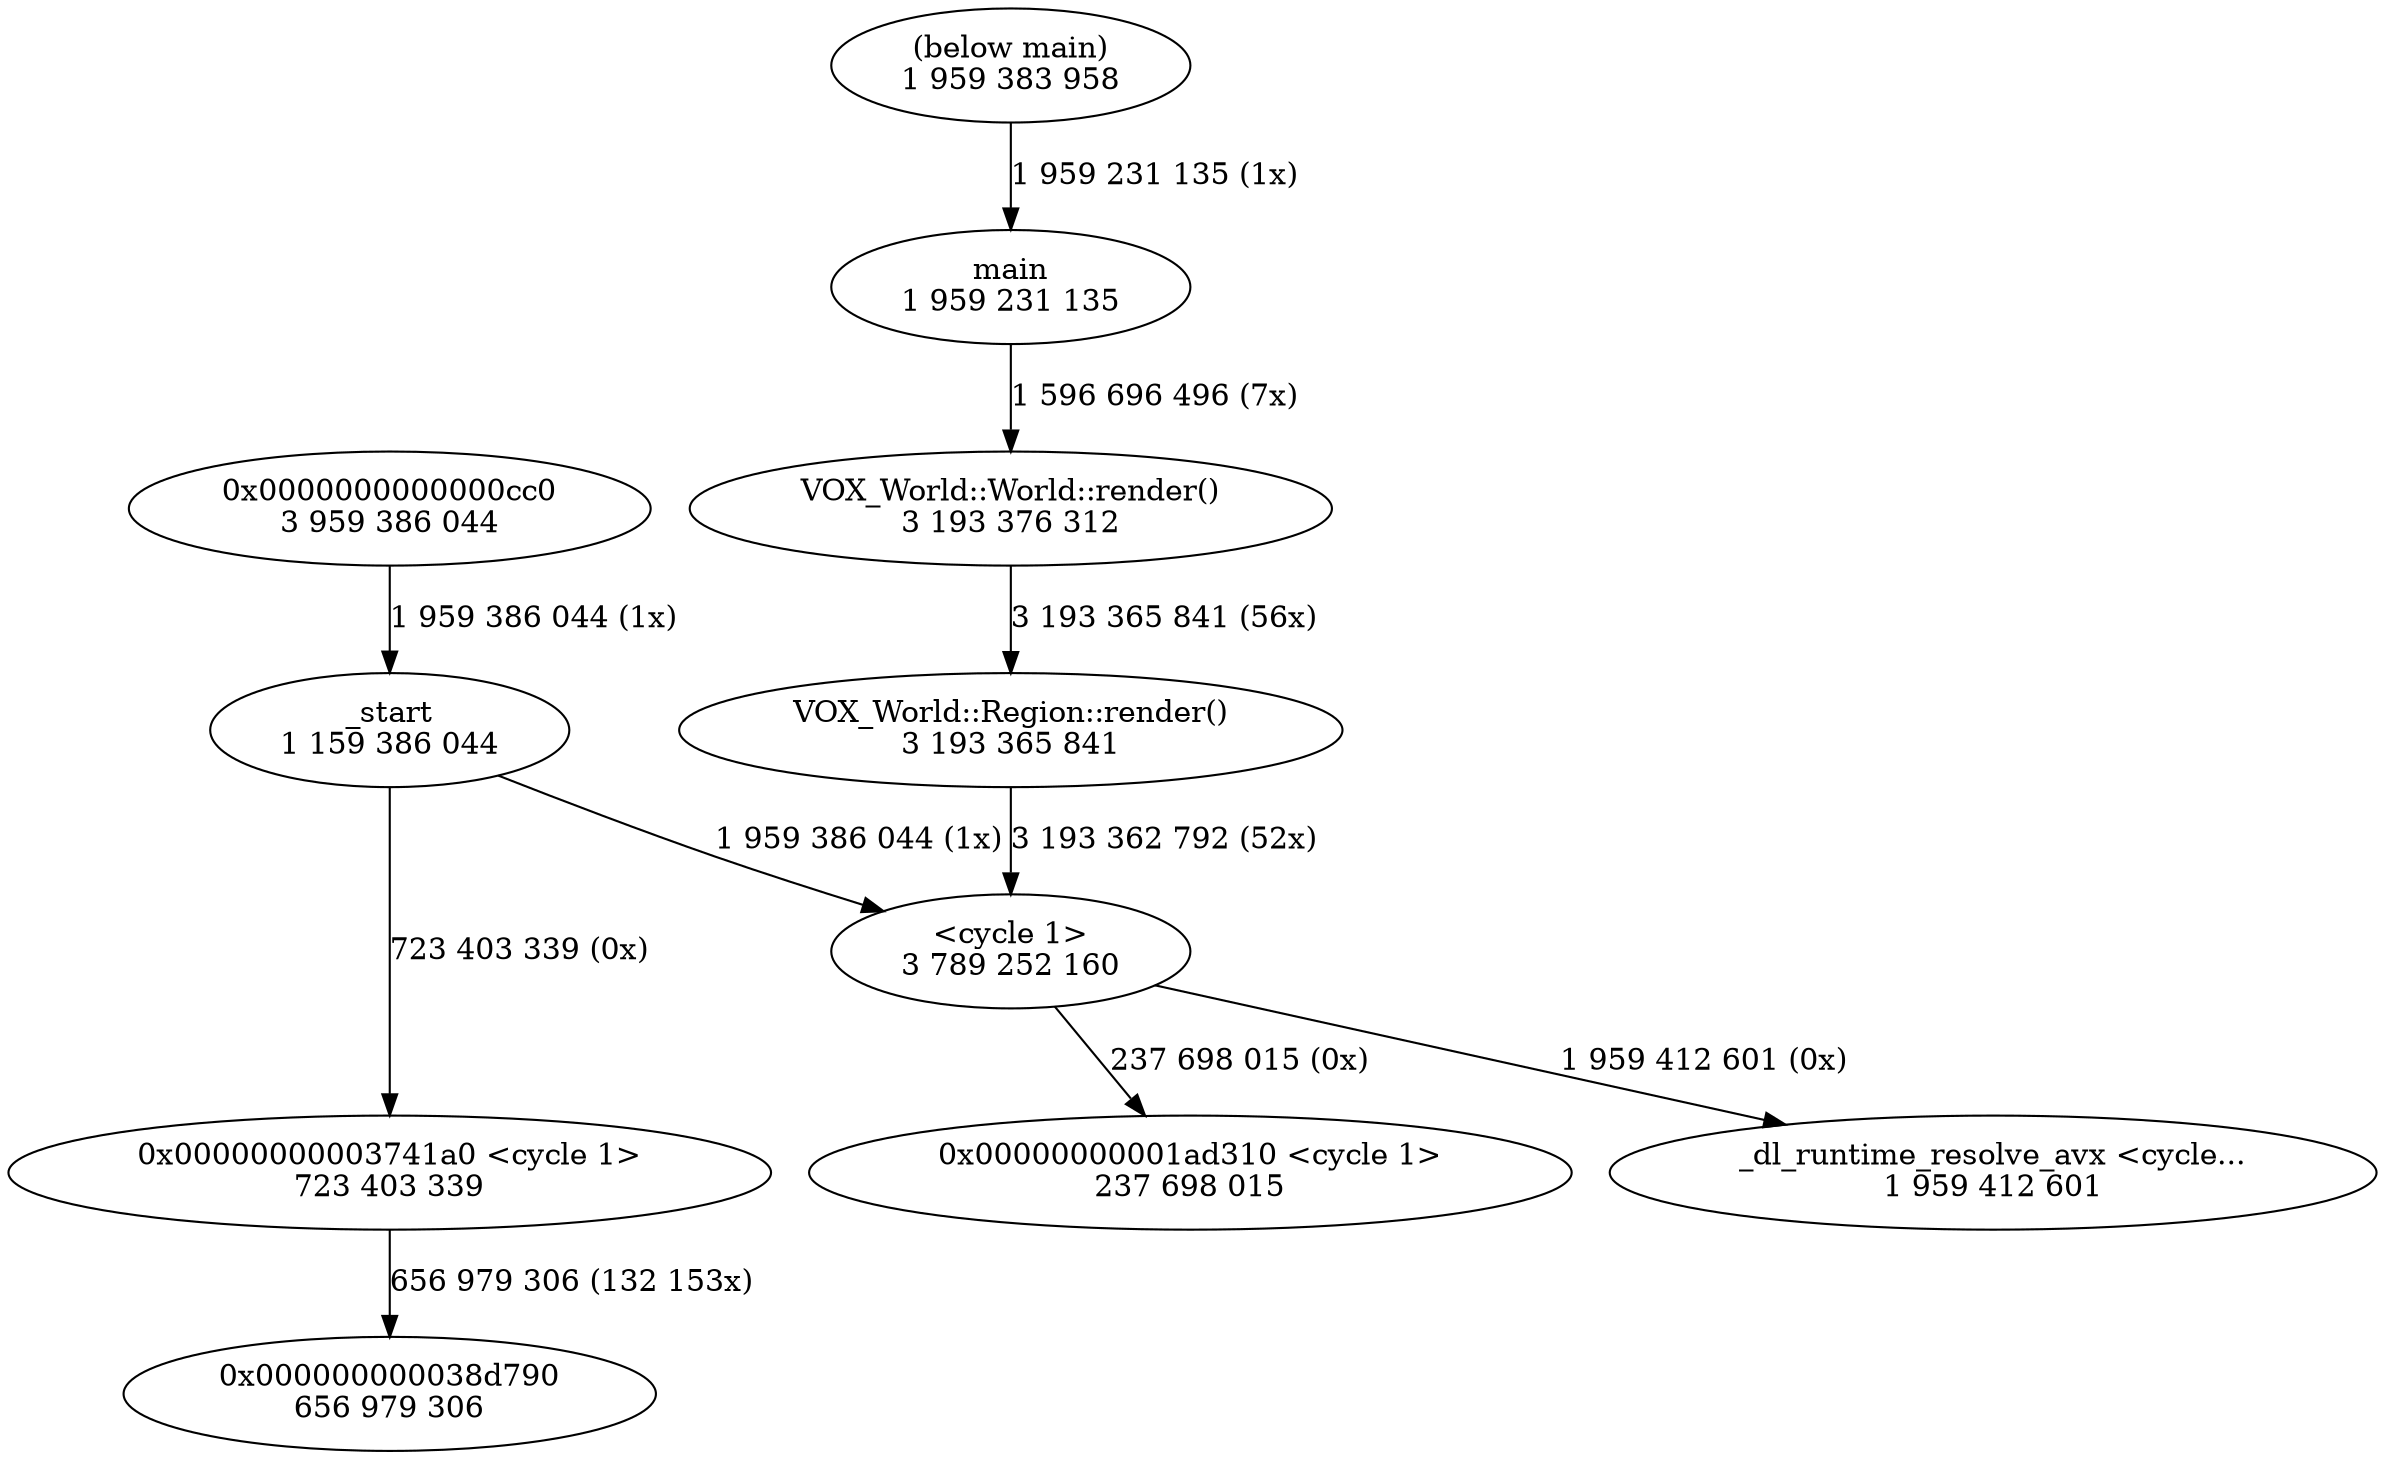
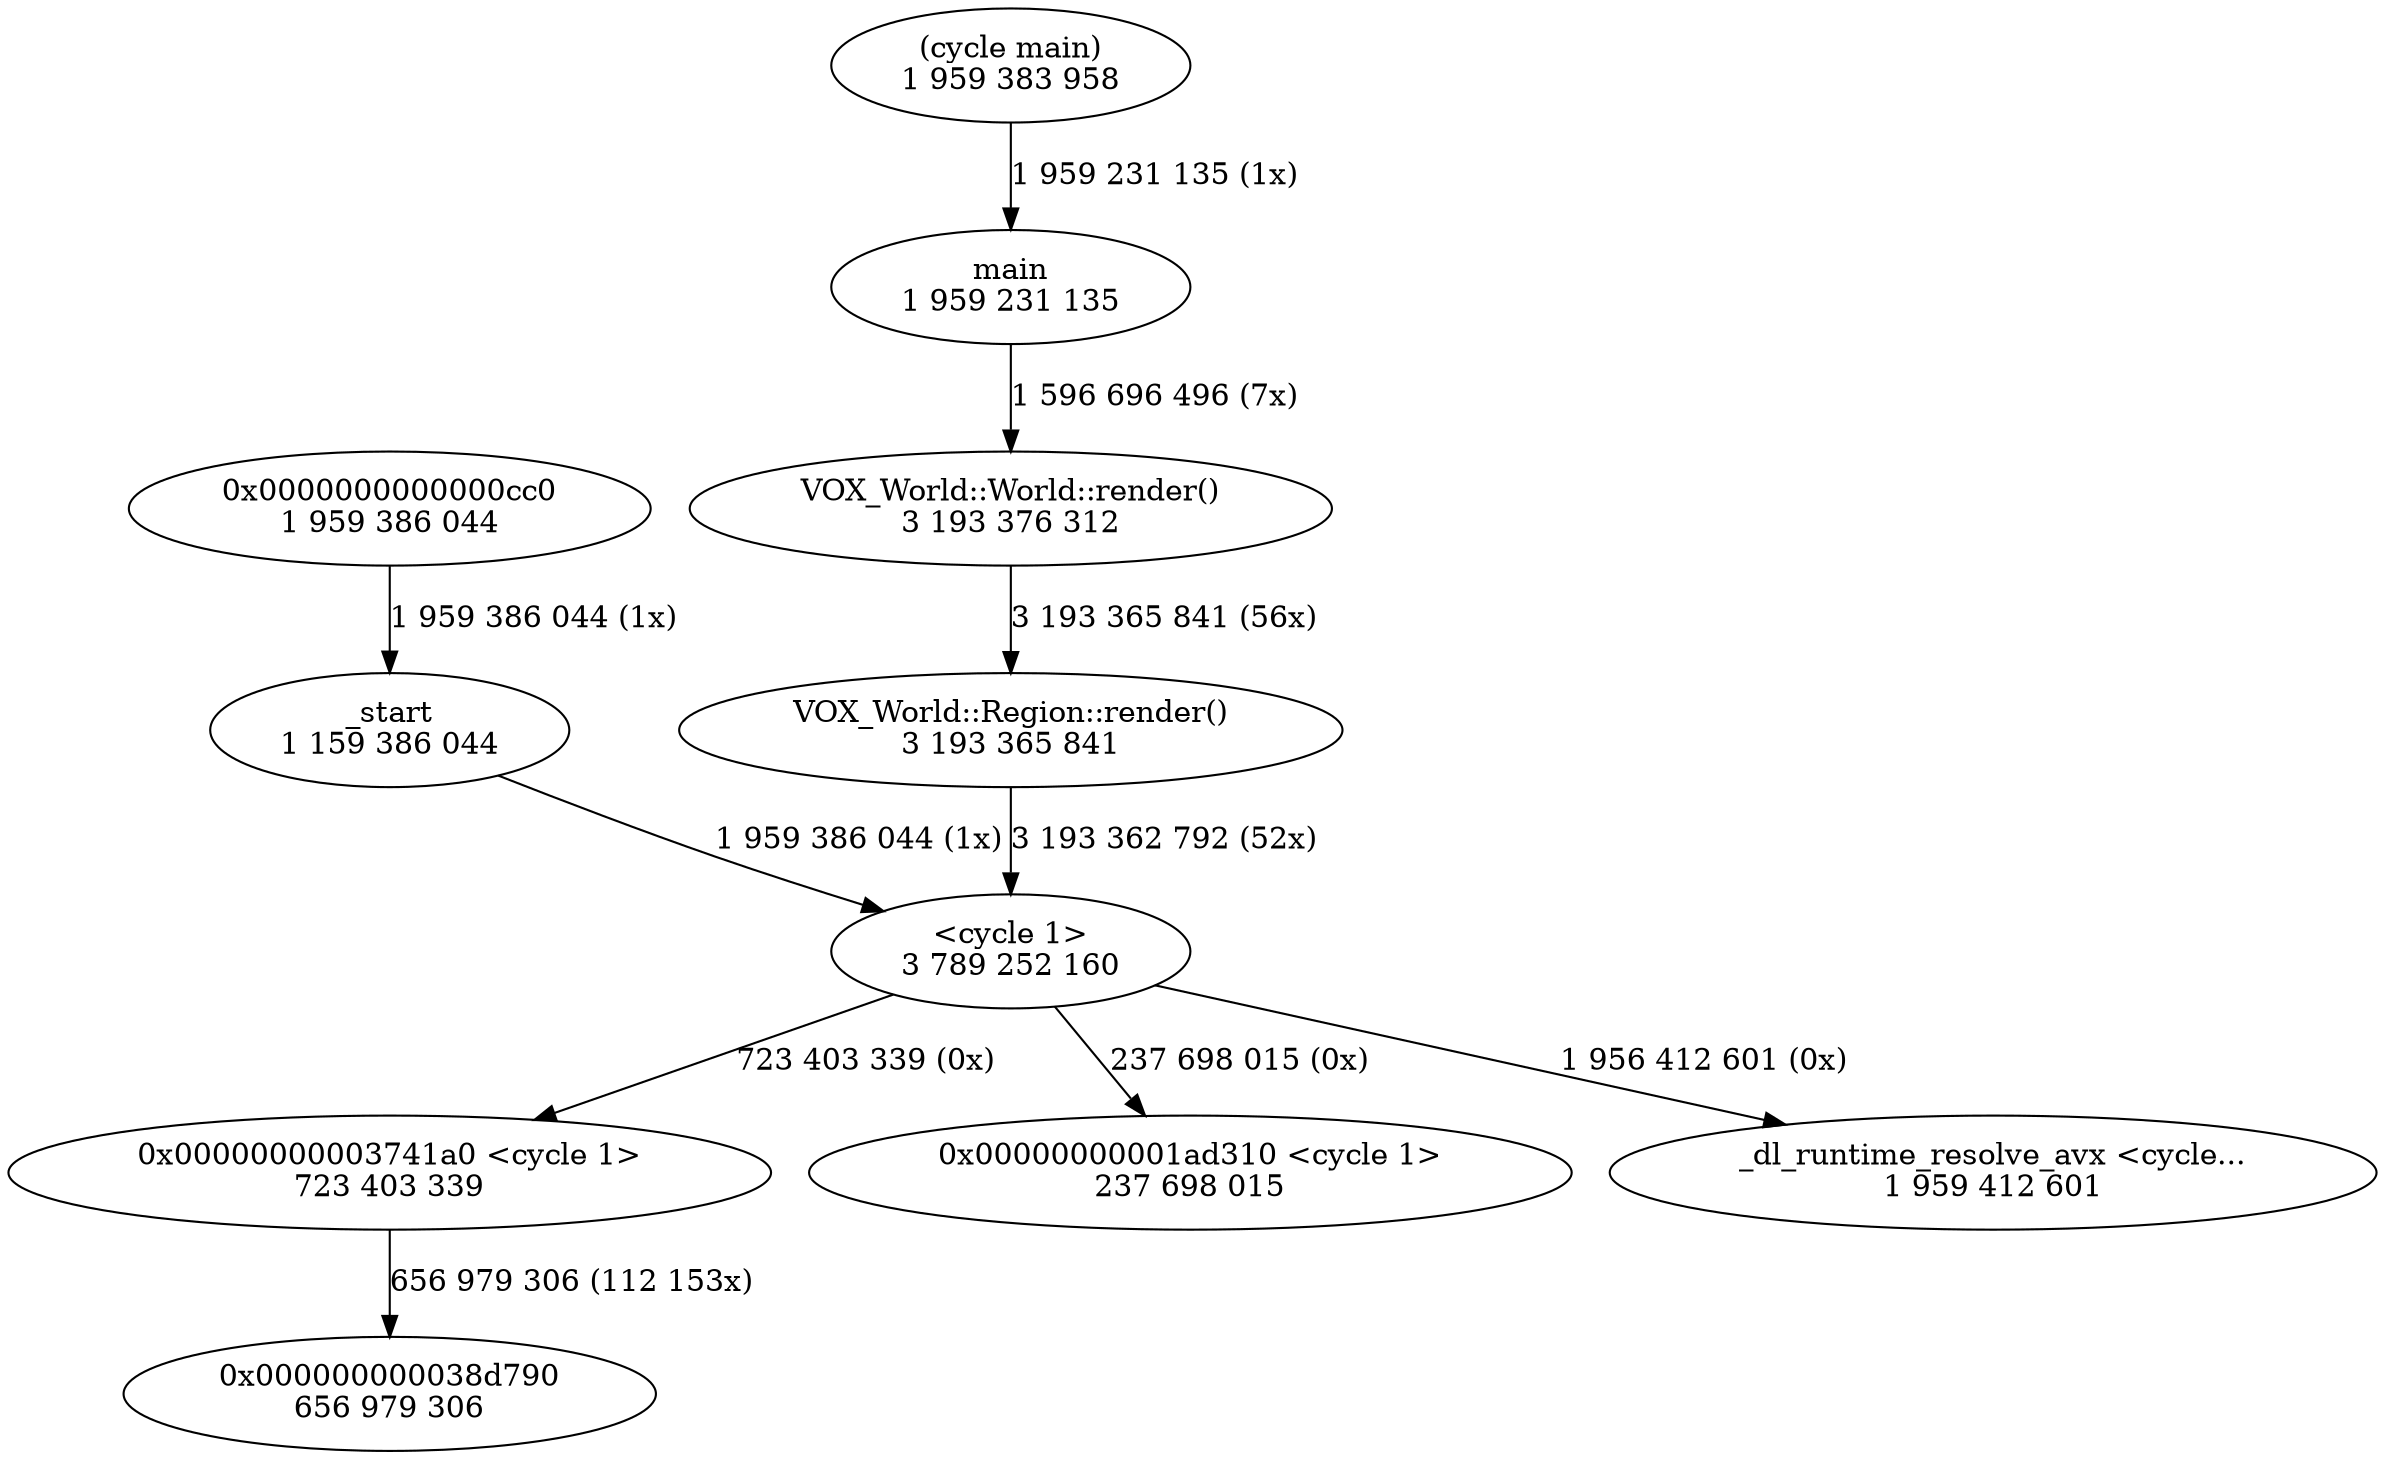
node "(below main) 1 959 383 958": label "(below main) 1 959 383 958" -> "(cycle main) 1 959 383 958"
node "0x0000000000000cc0 3 959 386 044": label "0x0000000000000cc0 3 959 386 044" -> "0x0000000000000cc0 1 959 386 044"
edge "_start 1 159 386 044" -> "0x00000000003741a0 <cycle 1> 723 403 339": now "<cycle 1> 3 789 252 160" -> "0x00000000003741a0 <cycle 1> 723 403 339"
edge "<cycle 1> 3 789 252 160" -> "_dl_runtime_resolve_avx <cycle... 1 959 412 601": label "1 959 412 601 (0x)" -> "1 956 412 601 (0x)"
edge "0x00000000003741a0 <cycle 1> 723 403 339" -> "0x000000000038d790 656 979 306": label "656 979 306 (132 153x)" -> "656 979 306 (112 153x)"
